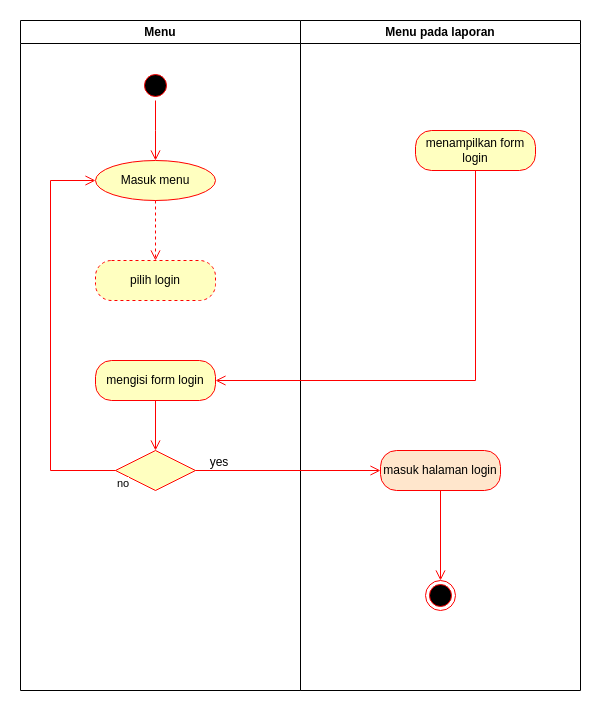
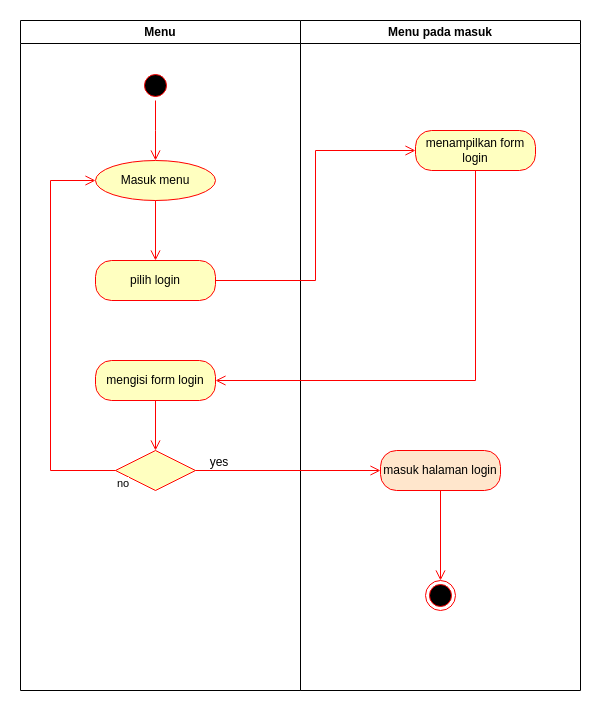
node "Menu pada laporan": label "Menu pada laporan" -> "Menu pada masuk"
edge "pilih login" -> "menampilkan form login": added
edge "Masuk menu" -> "pilih login": style dashed -> solid
node "pilih login": style dashed -> solid
